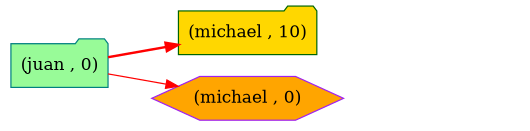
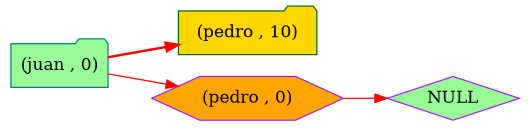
node "(michael , 10)": label "(michael , 10)" -> "(pedro , 10)"
node "(michael , 0)": label "(michael , 0)" -> "(pedro , 0)"
node "NULL": added
